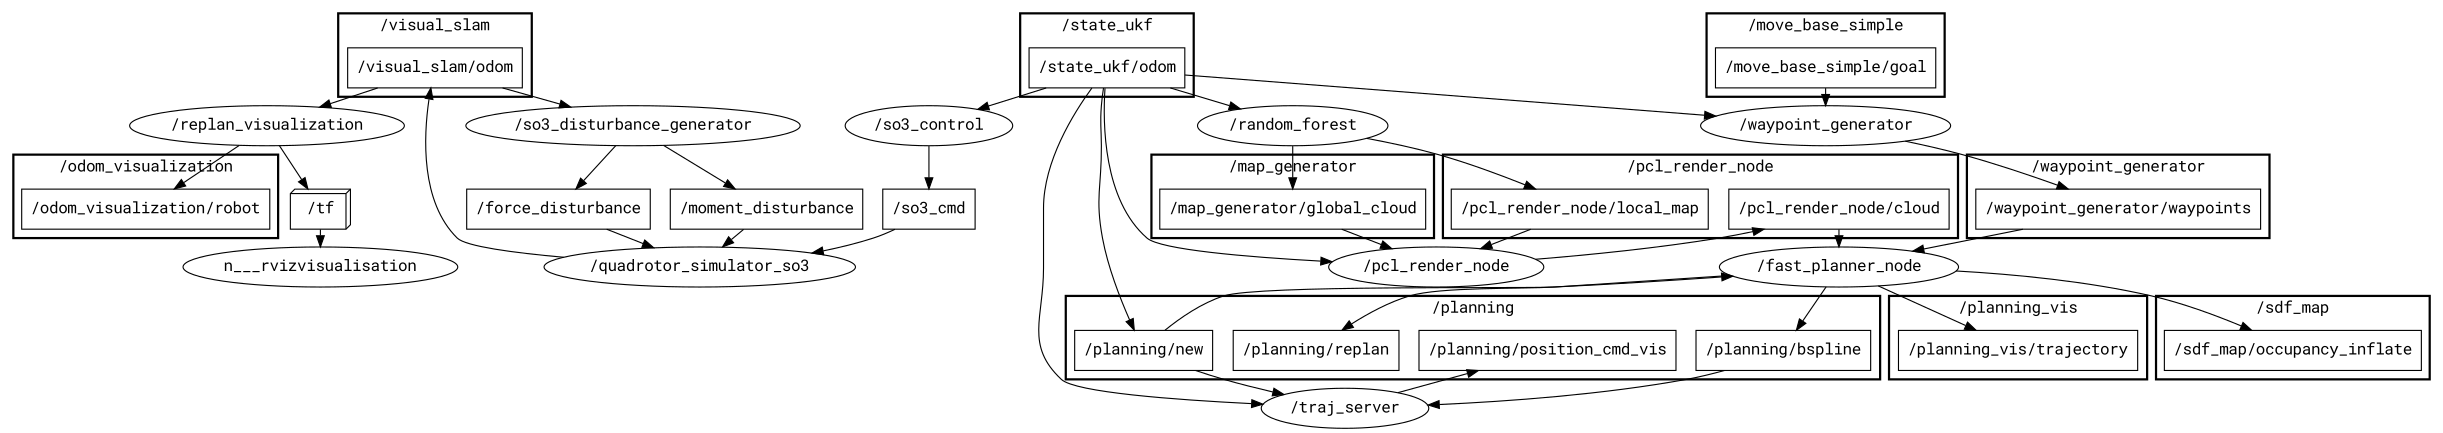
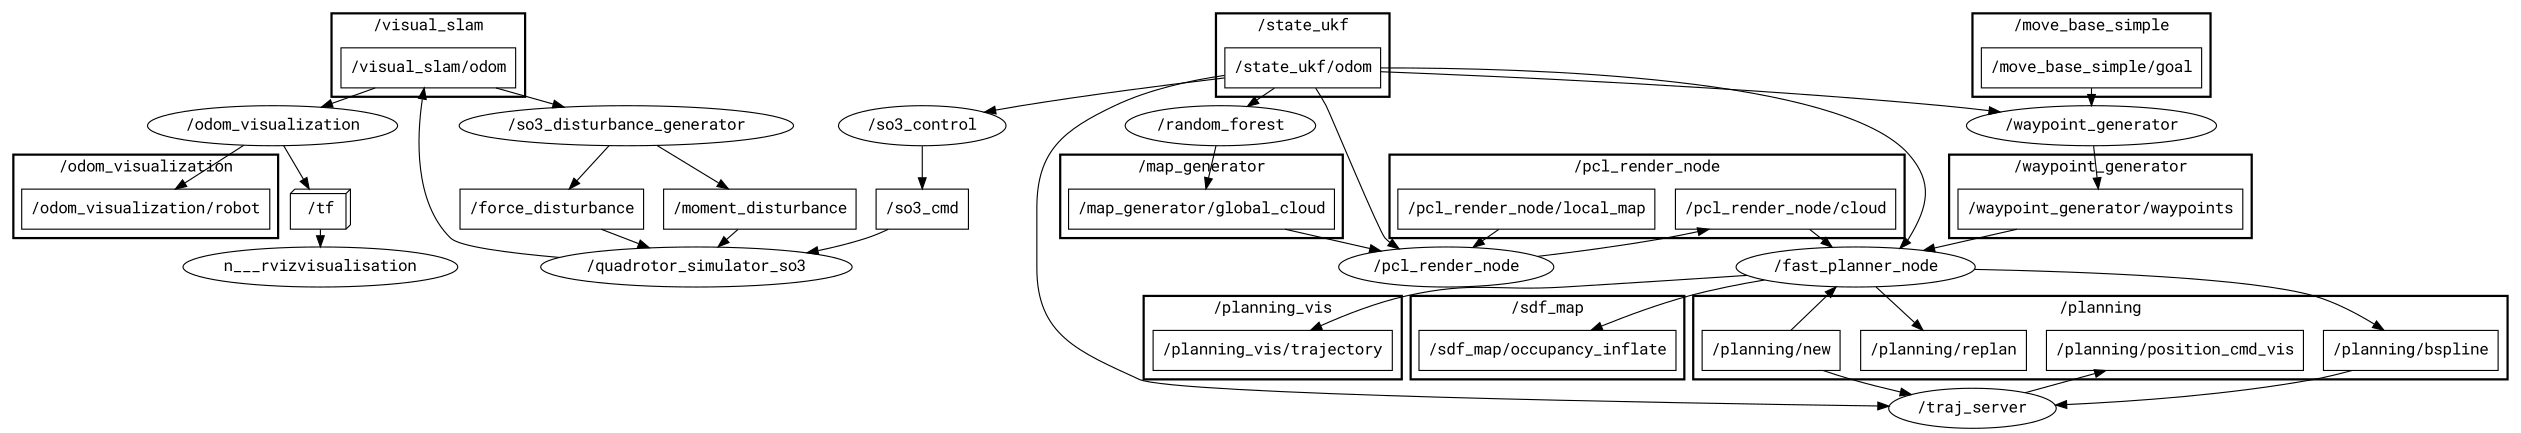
node "/replan_visualization": label "/replan_visualization" -> "/odom_visualization"
edge "/random_forest" -> "/pcl_render_node/local_map": removed
edge "/state_ukf/odom" -> "/planning/new": now "/state_ukf/odom" -> "/fast_planner_node"
